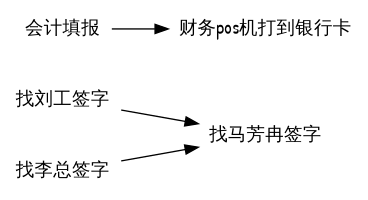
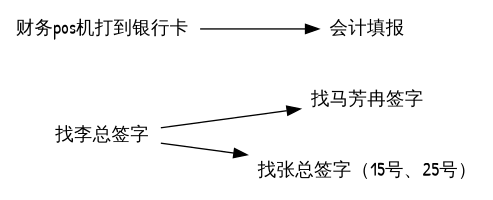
edge "会计填报" -> "财务pos机打到银行卡": reversed
node "找刘工签字": removed
node "找张总签字（15号、25号）": added
